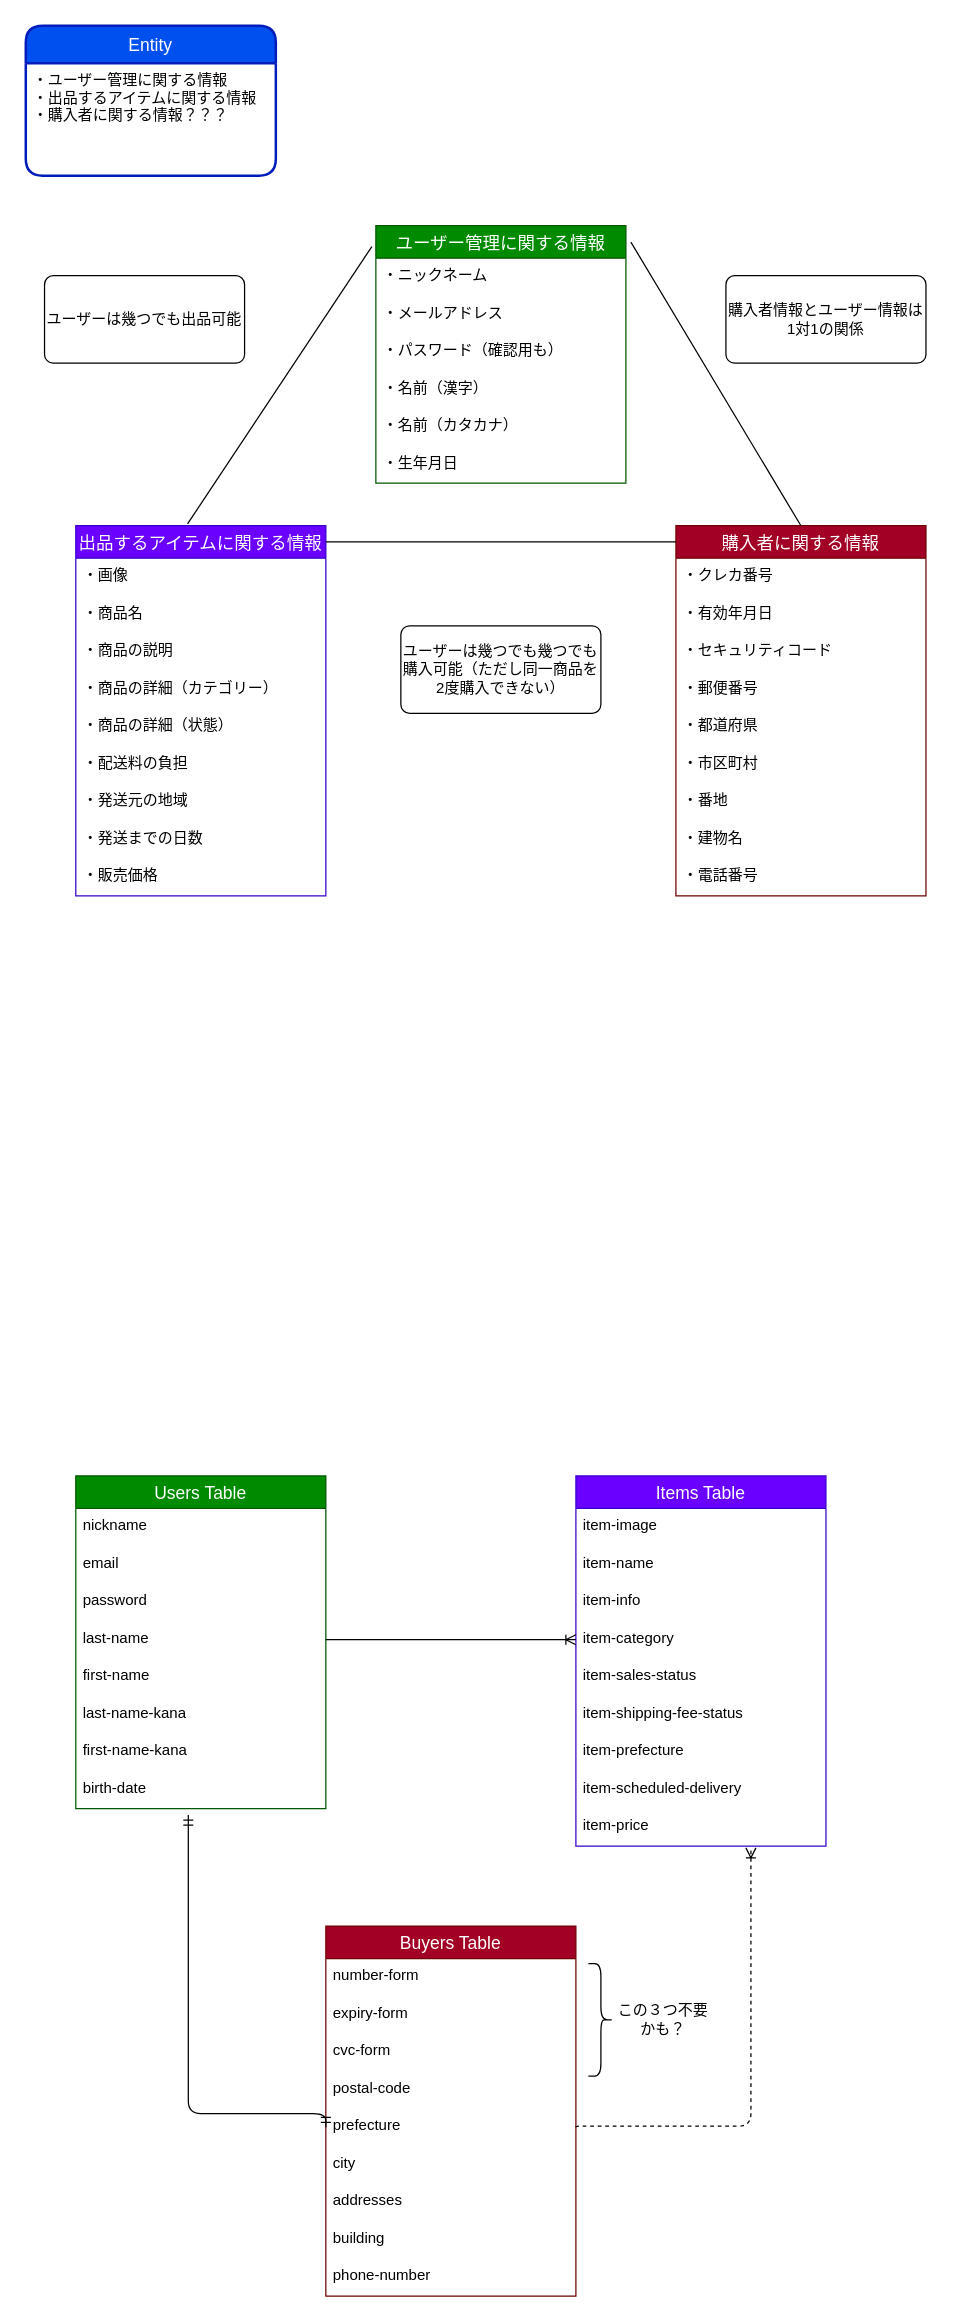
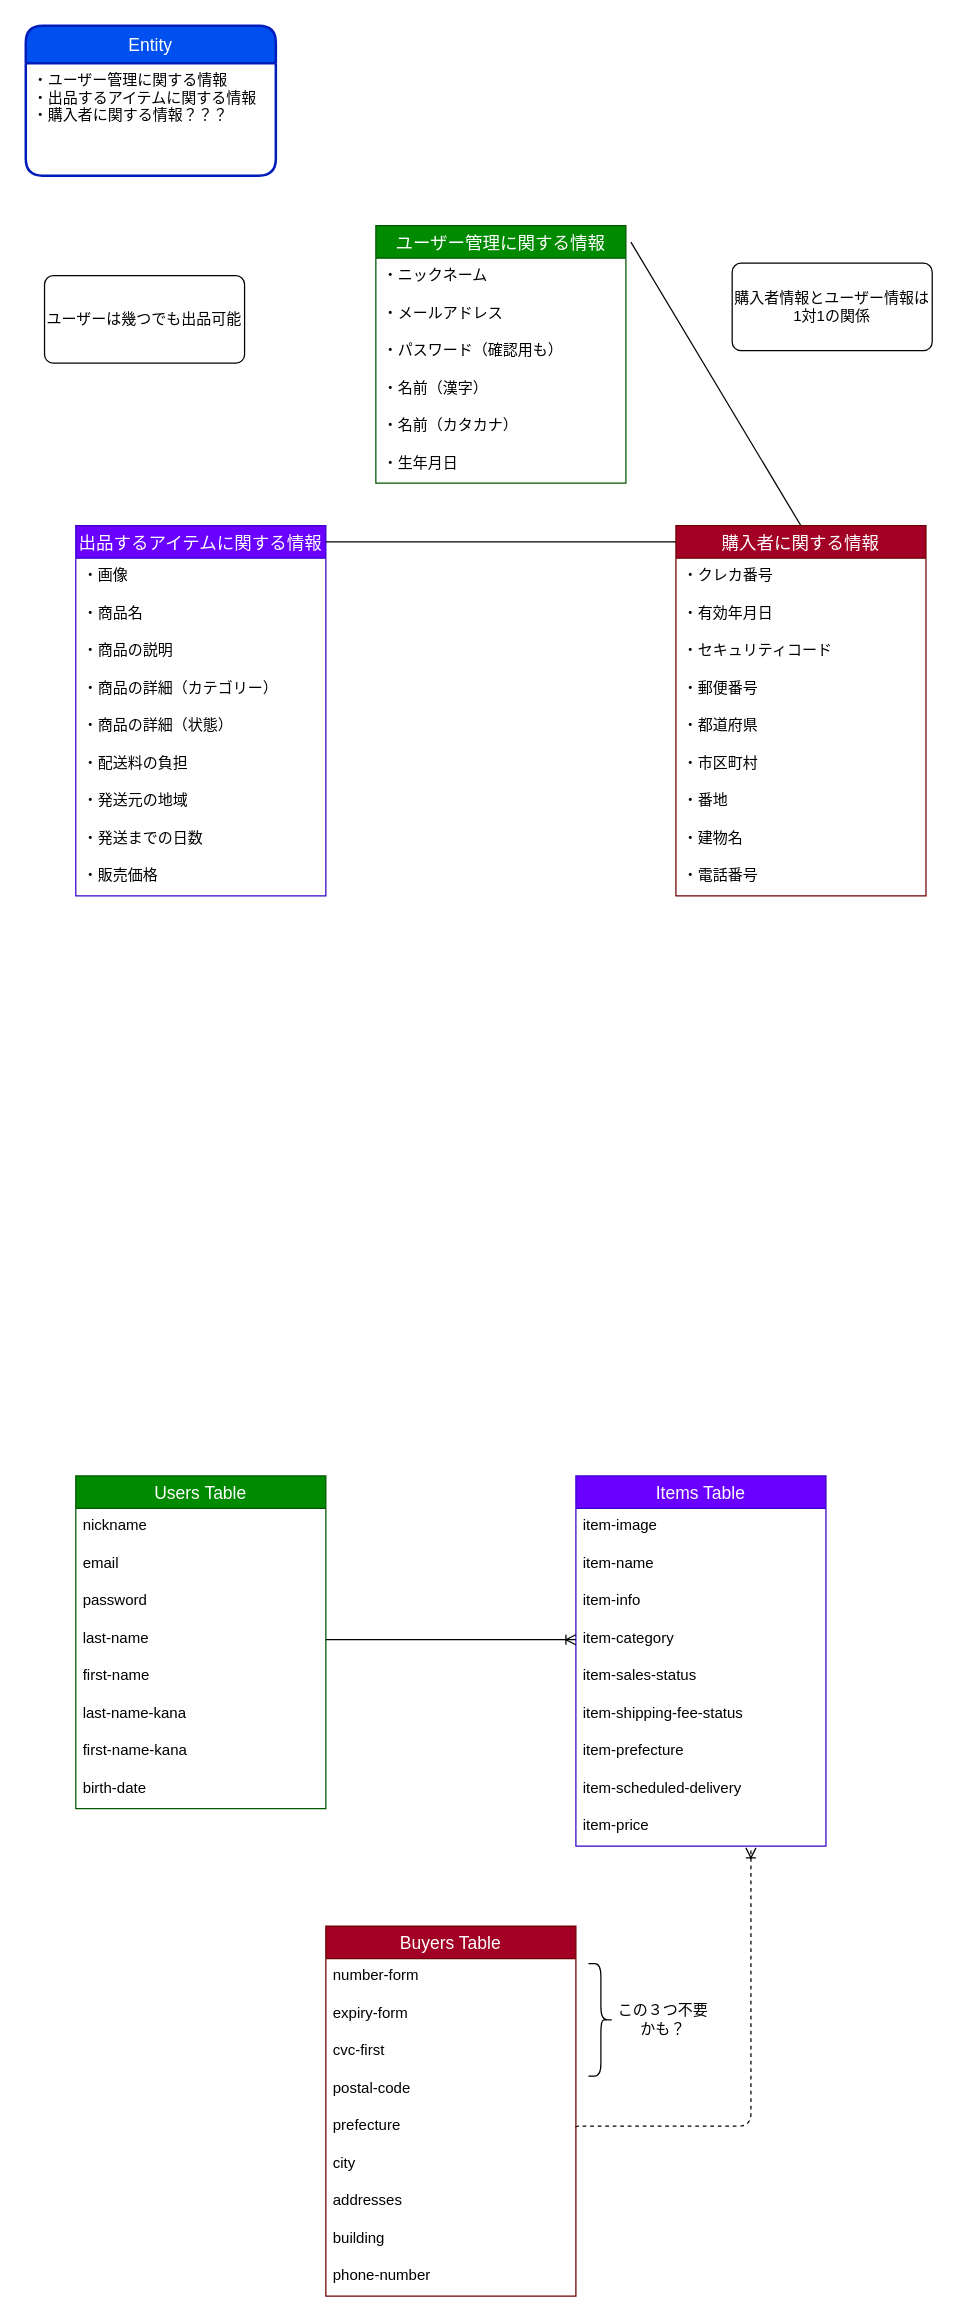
node "購入者情報とユーザー情報は1対1の関係": moved (826, 319) -> (832, 307)
edge "ユーザー管理に関する情報" -- "出品するアイテムに関する情報": removed
node "ユーザーは幾つでも幾つでも購入可能（ただし同一商品を2度購入できない）": removed
edge "birth-date" -- "prefecture": removed
node "cvc-form": label "cvc-form" -> "cvc-first"
